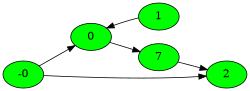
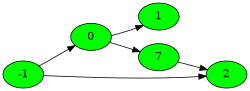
edge "1" -> "0": reversed
node "-0": label "-0" -> "-1"
